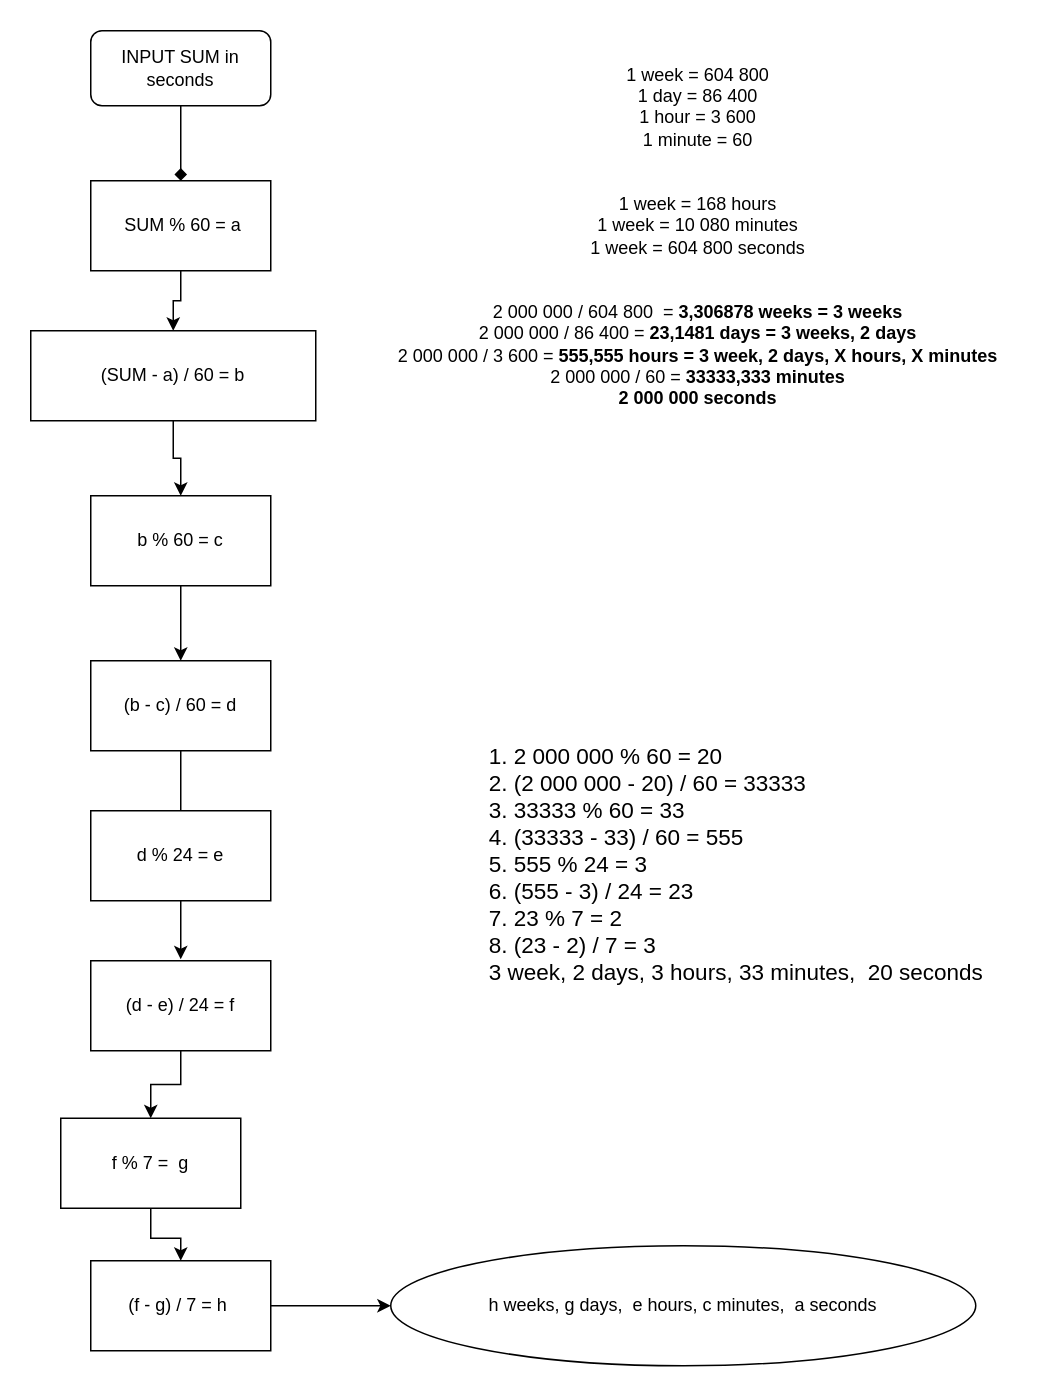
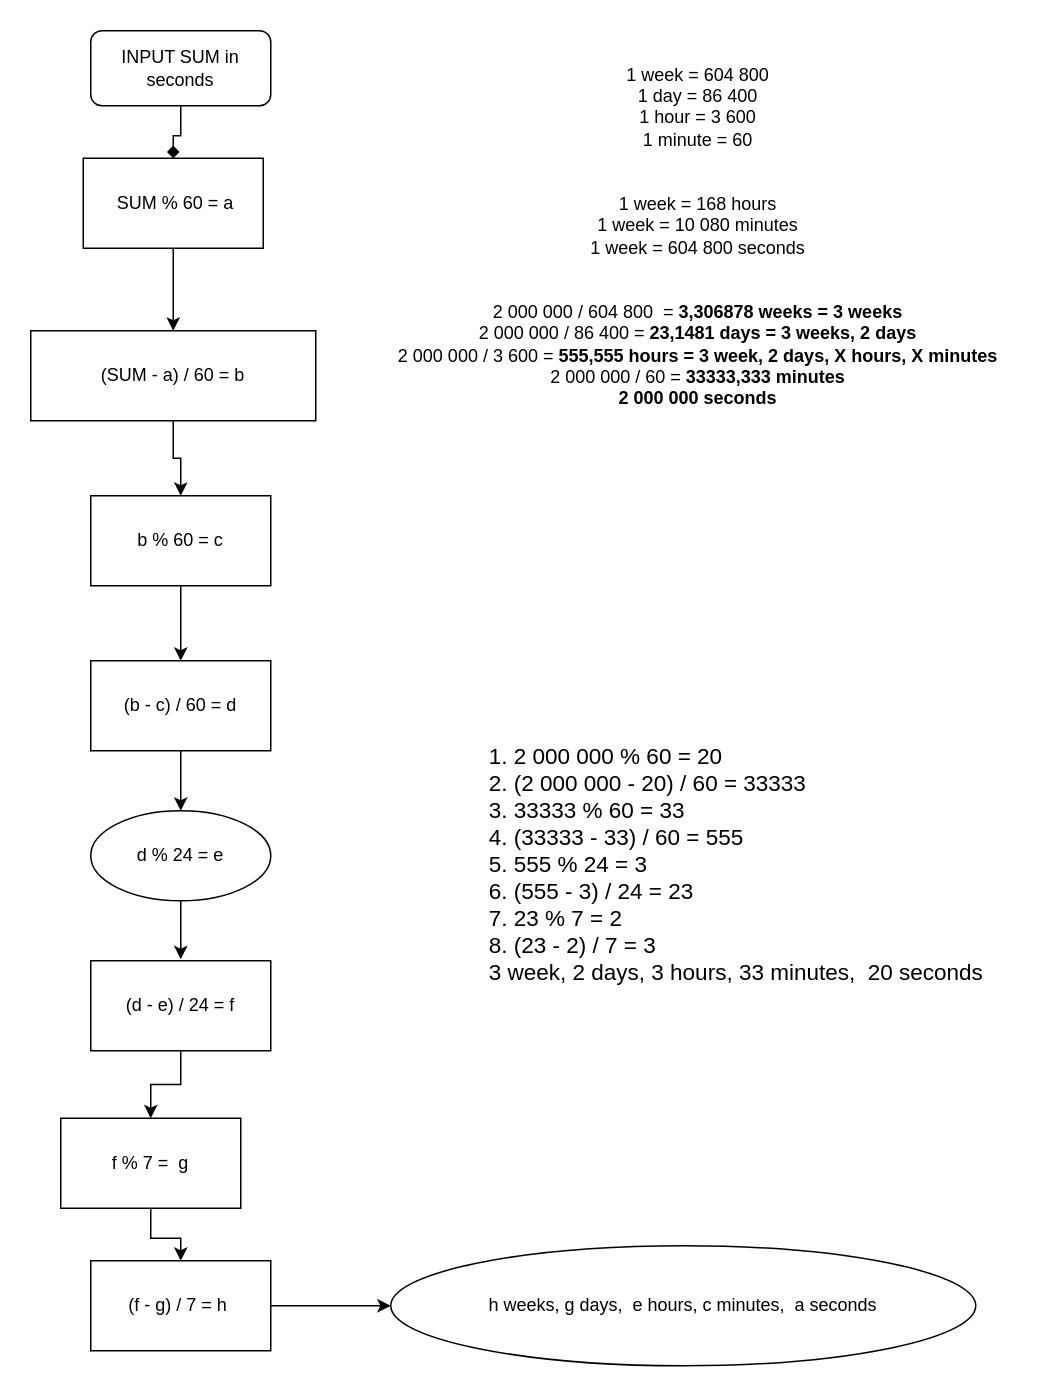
node "SUM % 60 = a": moved (181, 226) -> (173, 203)
edge "(b - c) / 60 = d" -- "d % 24 = e": arrowhead none -> classic
node "d % 24 = e": shape rectangle -> ellipse
